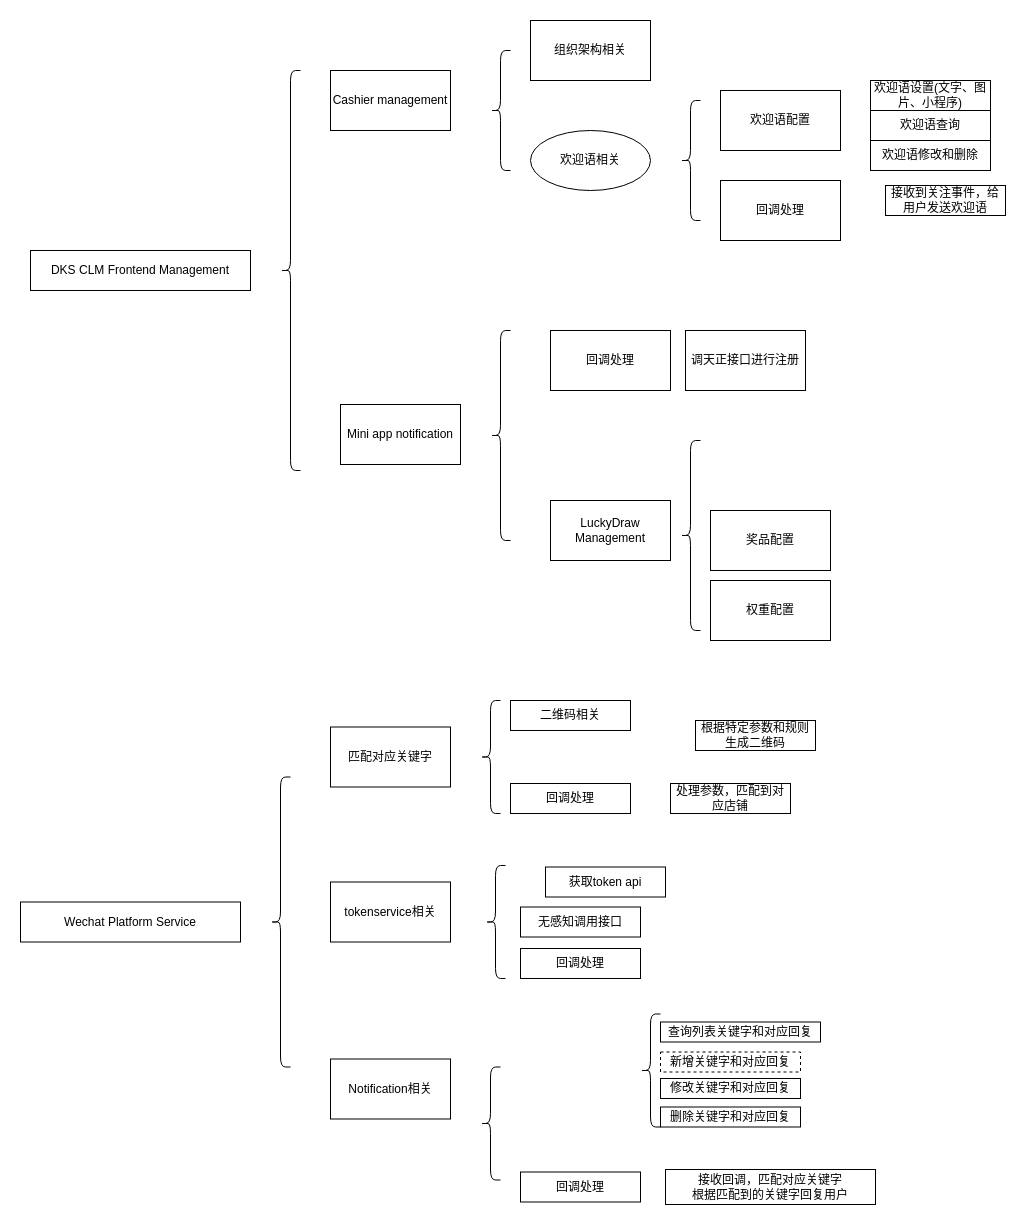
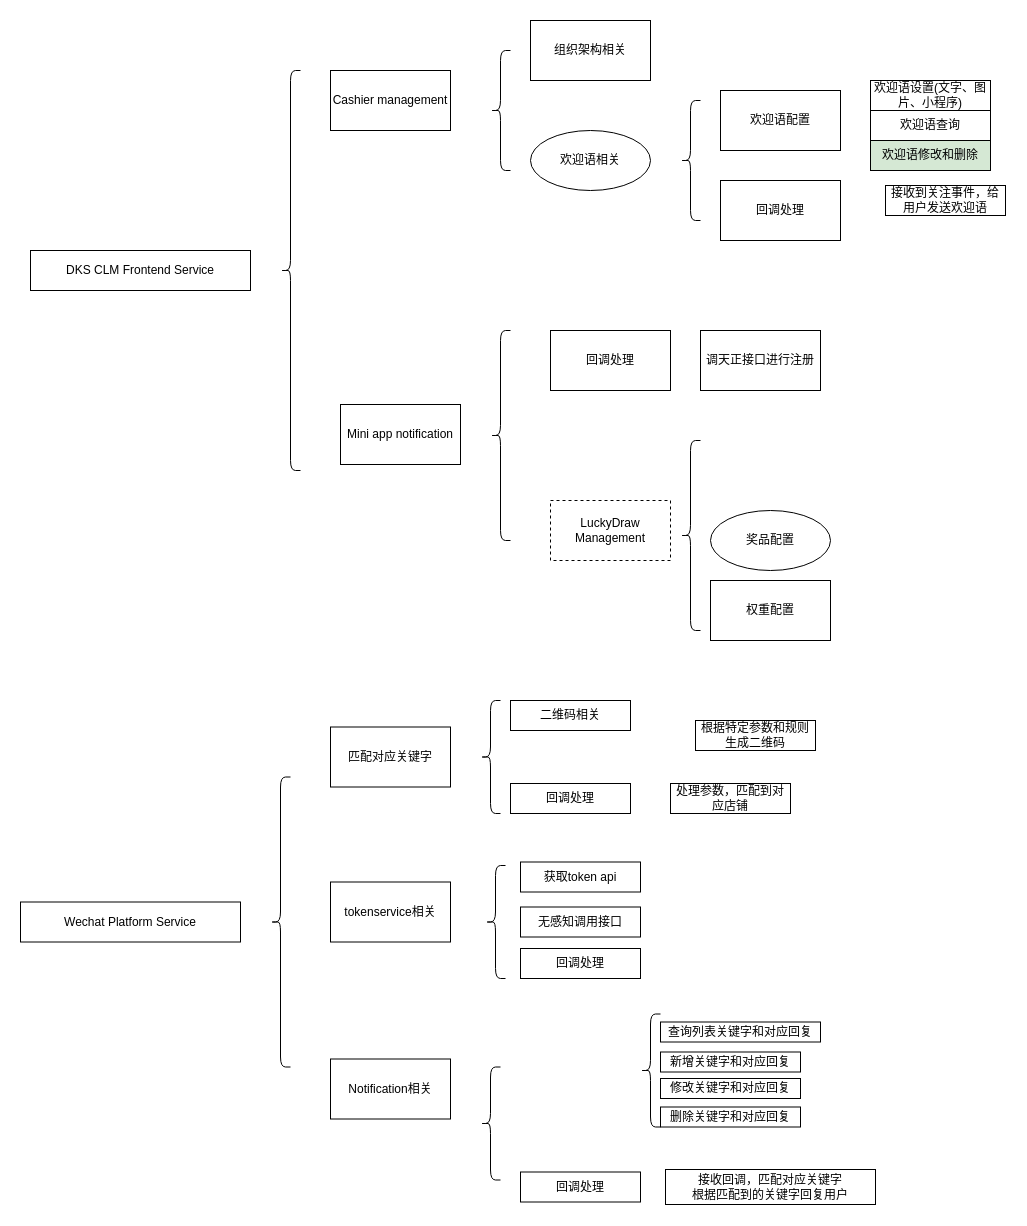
node "欢迎语修改和删除": fillcolor #ffffff -> #d5e8d4
node "DKS CLM Frontend Management": label "DKS CLM Frontend Management" -> "DKS CLM Frontend Service"
node "调天正接口进行注册": moved (746, 361) -> (761, 361)
node "LuckyDraw Management": style solid -> dashed
node "奖品配置": shape rectangle -> ellipse
node "获取token api": moved (606, 882) -> (581, 877)
node "新增关键字和对应回复": style dashed -> solid
